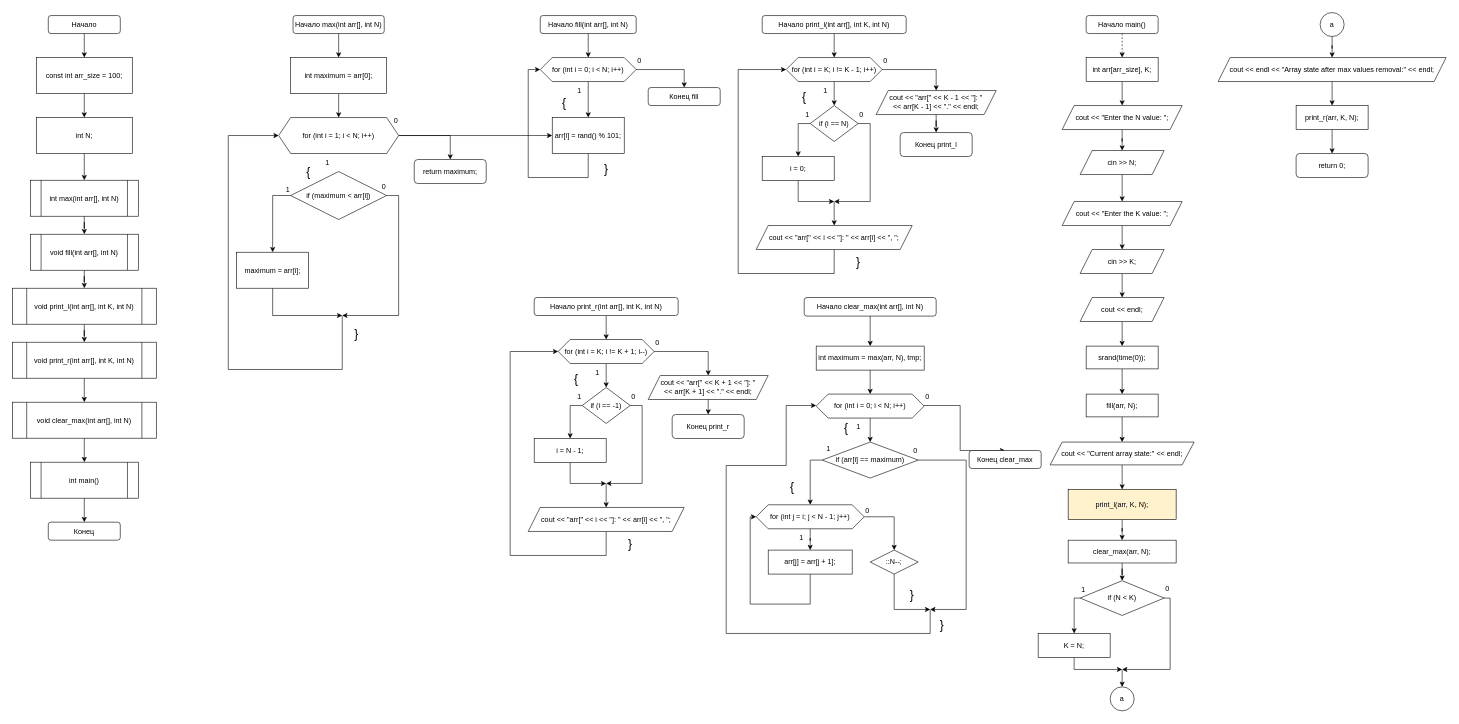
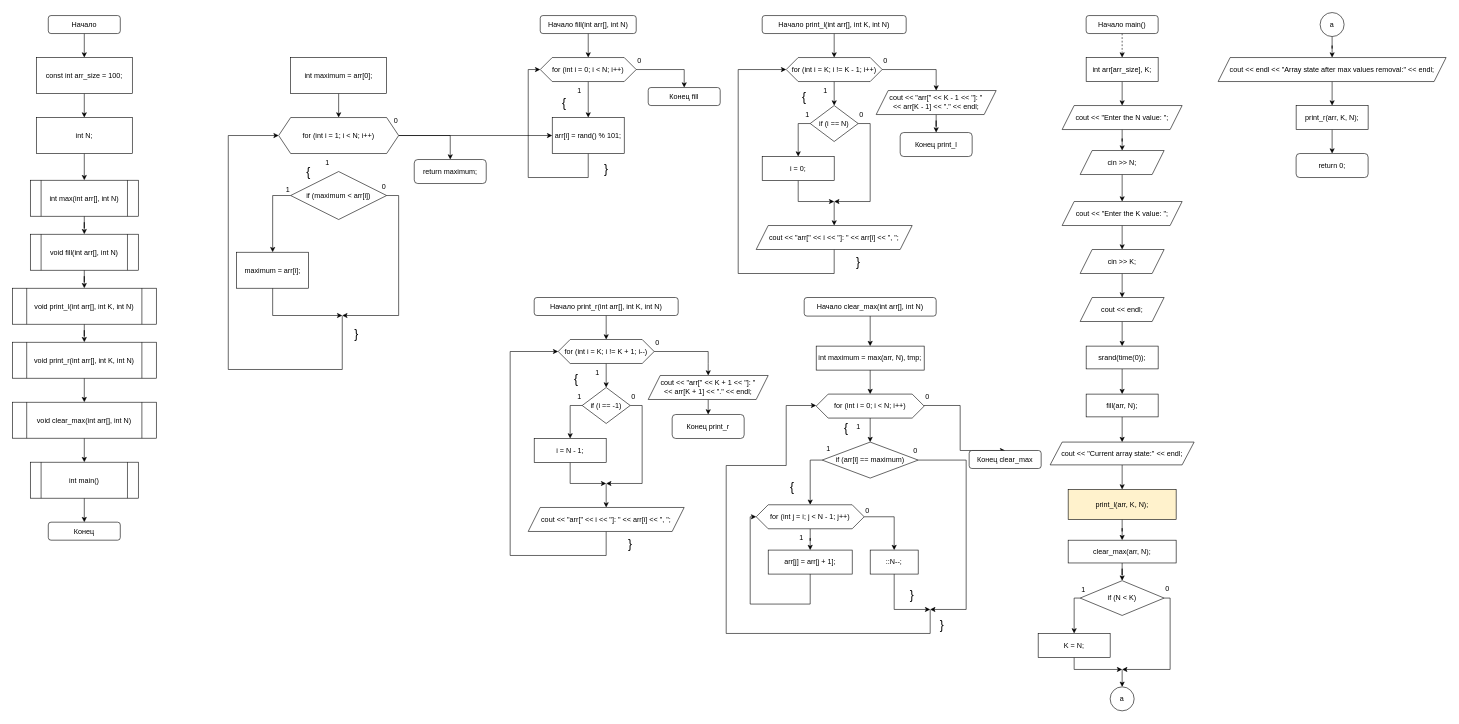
node "Начало max(int arr[], int N)": removed
edge "Начало max(int arr[], int N)" -> "int maximum = arr[0];": removed
node "::N--;": shape diamond -> rectangle
